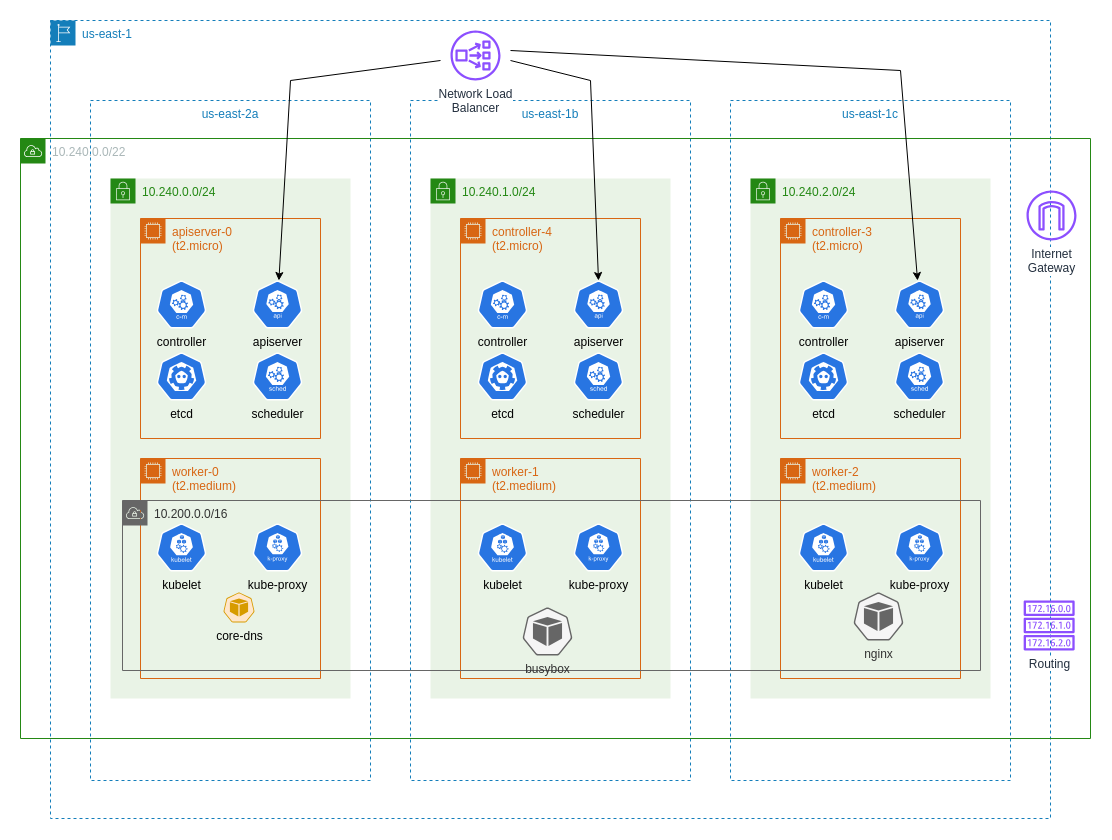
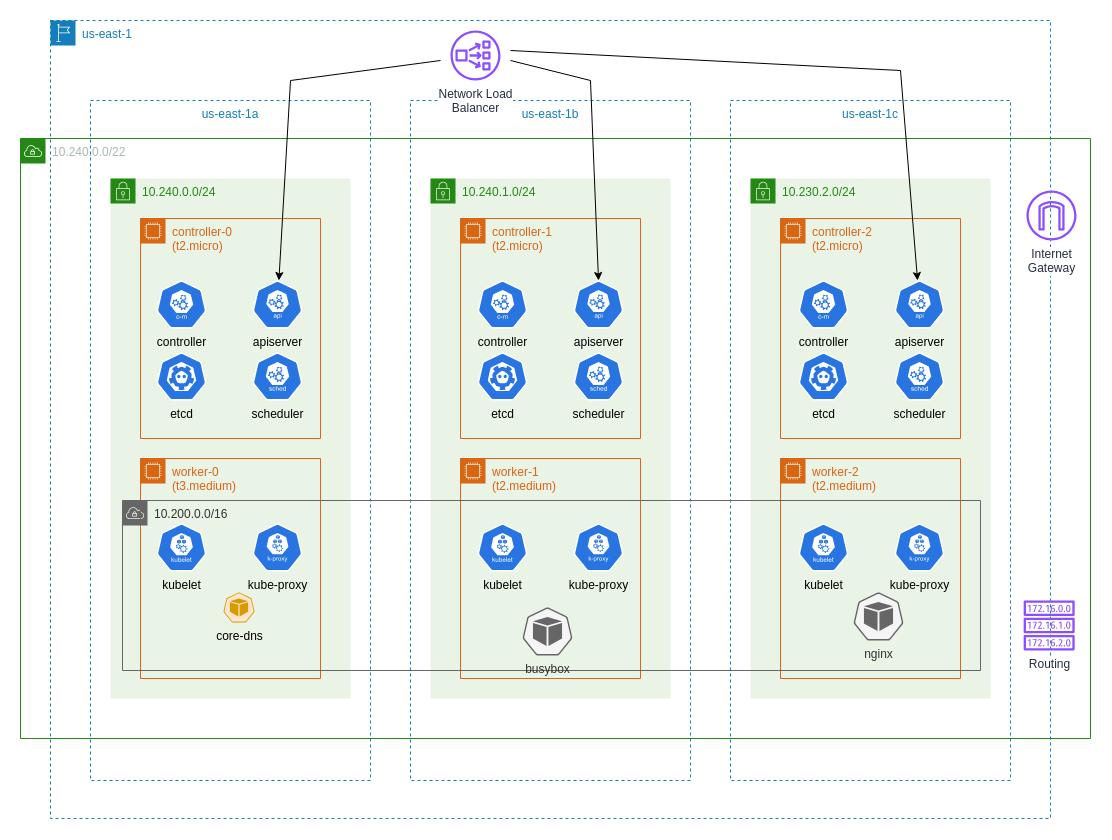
node "us-east-2a": label "us-east-2a" -> "us-east-1a"
node "10.240.2.0/24": label "10.240.2.0/24" -> "10.230.2.0/24"
node "apiserver-0 (t2.micro)": label "apiserver-0 (t2.micro)" -> "controller-0 (t2.micro)"
node "controller-4 (t2.micro)": label "controller-4 (t2.micro)" -> "controller-1 (t2.micro)"
node "controller-3 (t2.micro)": label "controller-3 (t2.micro)" -> "controller-2 (t2.micro)"
node "worker-0 (t2.medium)": label "worker-0 (t2.medium)" -> "worker-0 (t3.medium)"
